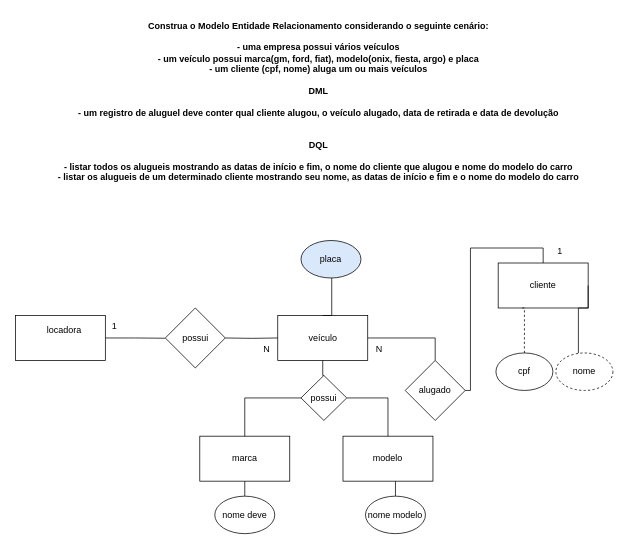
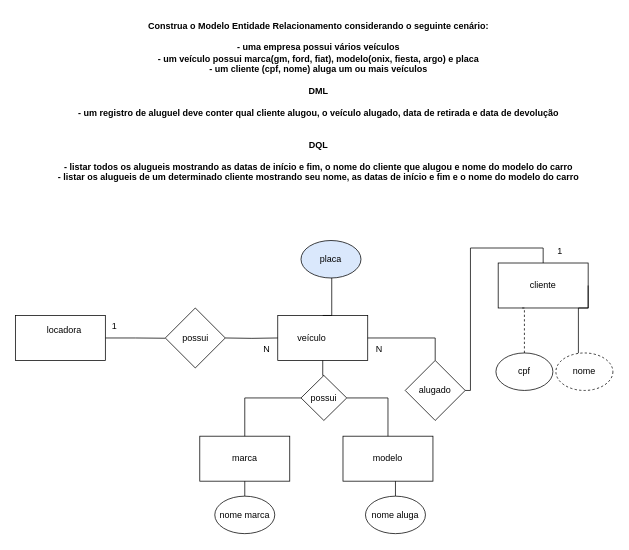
node "veículo": moved (323, 338) -> (312, 338)
node "nome deve": label "nome deve" -> "nome marca"
node "nome modelo": label "nome modelo" -> "nome aluga"
